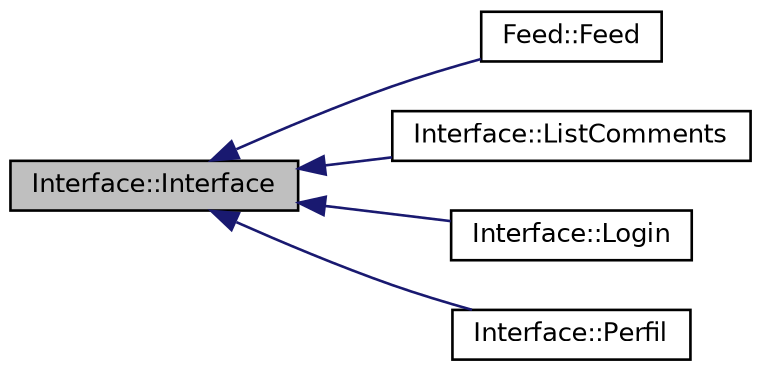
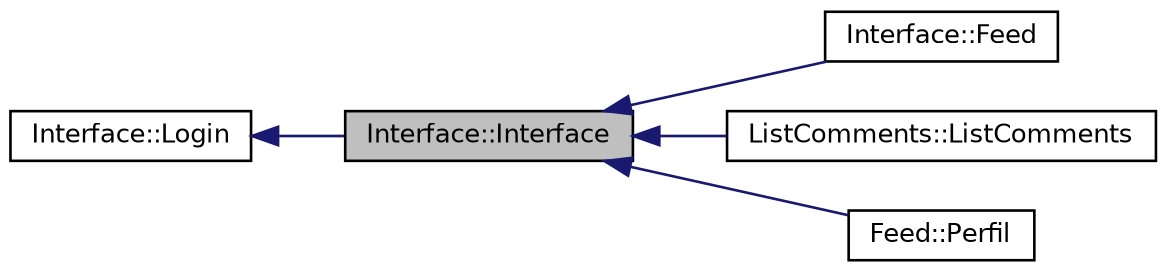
node "Feed::Feed": label "Feed::Feed" -> "Interface::Feed"
node "Interface::ListComments": label "Interface::ListComments" -> "ListComments::ListComments"
edge "Interface::Login" -> "Interface::Interface": reversed
node "Interface::Perfil": label "Interface::Perfil" -> "Feed::Perfil"
